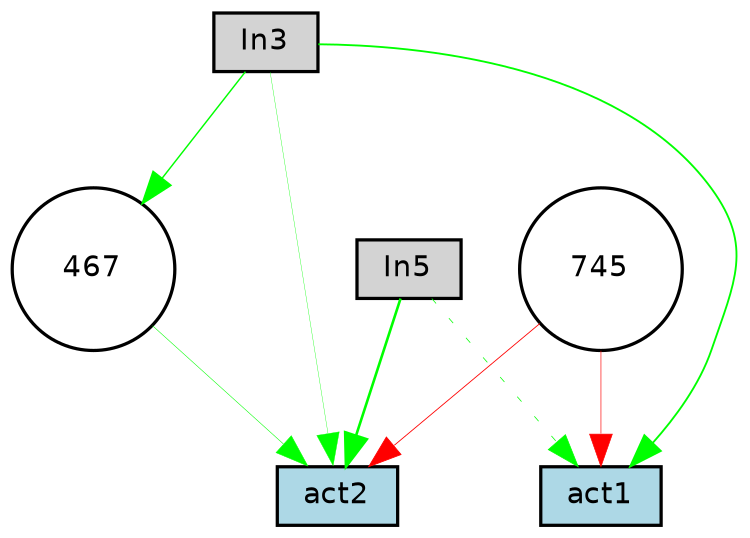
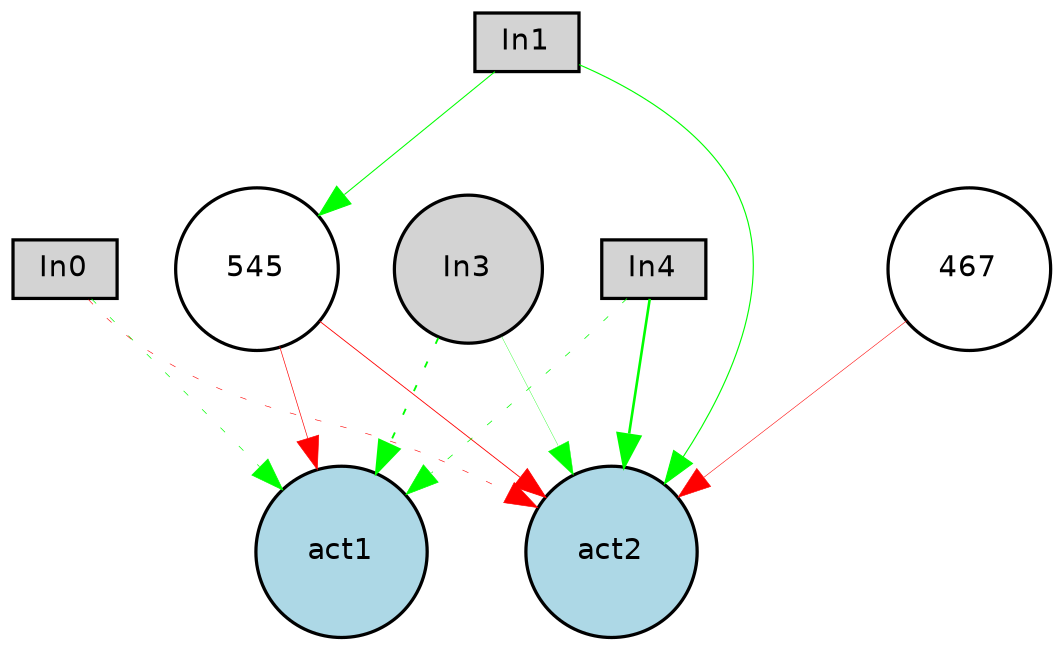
node "In3": shape box -> circle
node "In1": added
edge "In3" -> "467": removed
edge "In3" -> "act1": style solid -> dotted
node "In0": added
node "In5": label "In5" -> "In4"
node "745": label "745" -> "545"
edge "467" -> "act2": color green -> red
node "act2": shape box -> circle
node "act1": shape box -> circle
